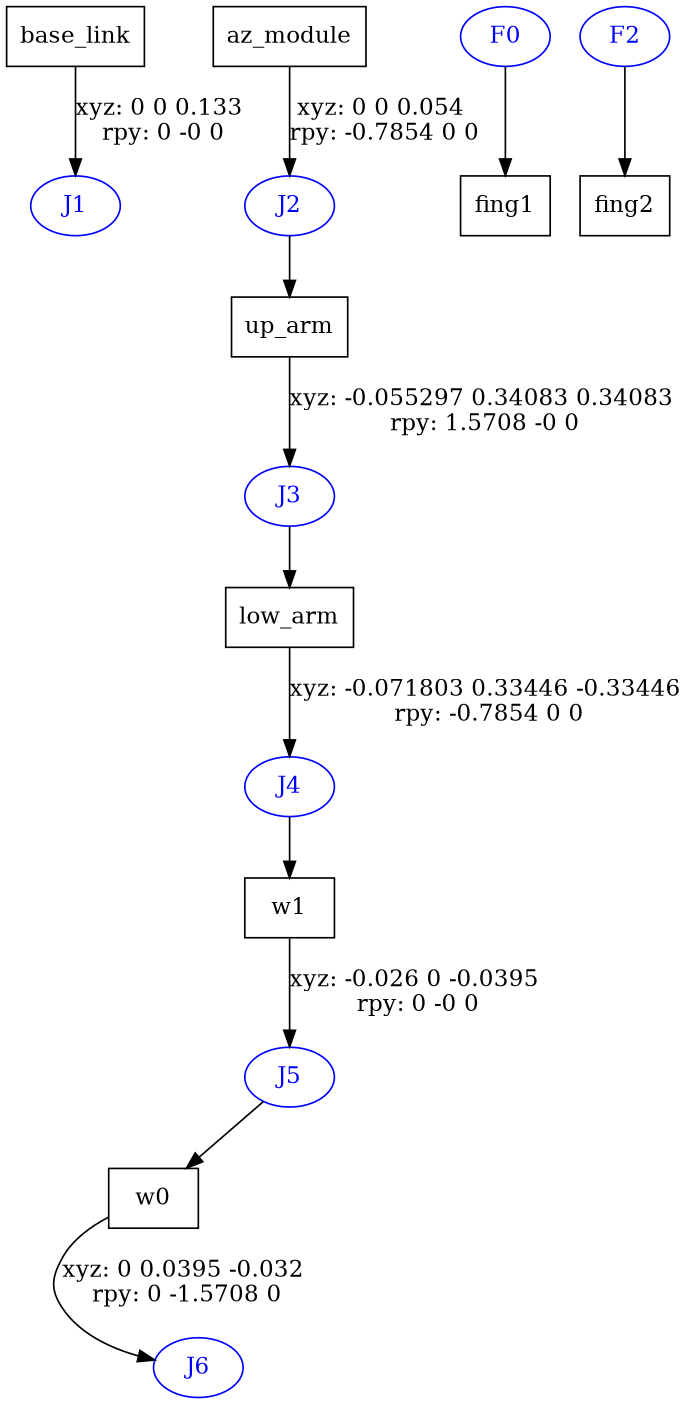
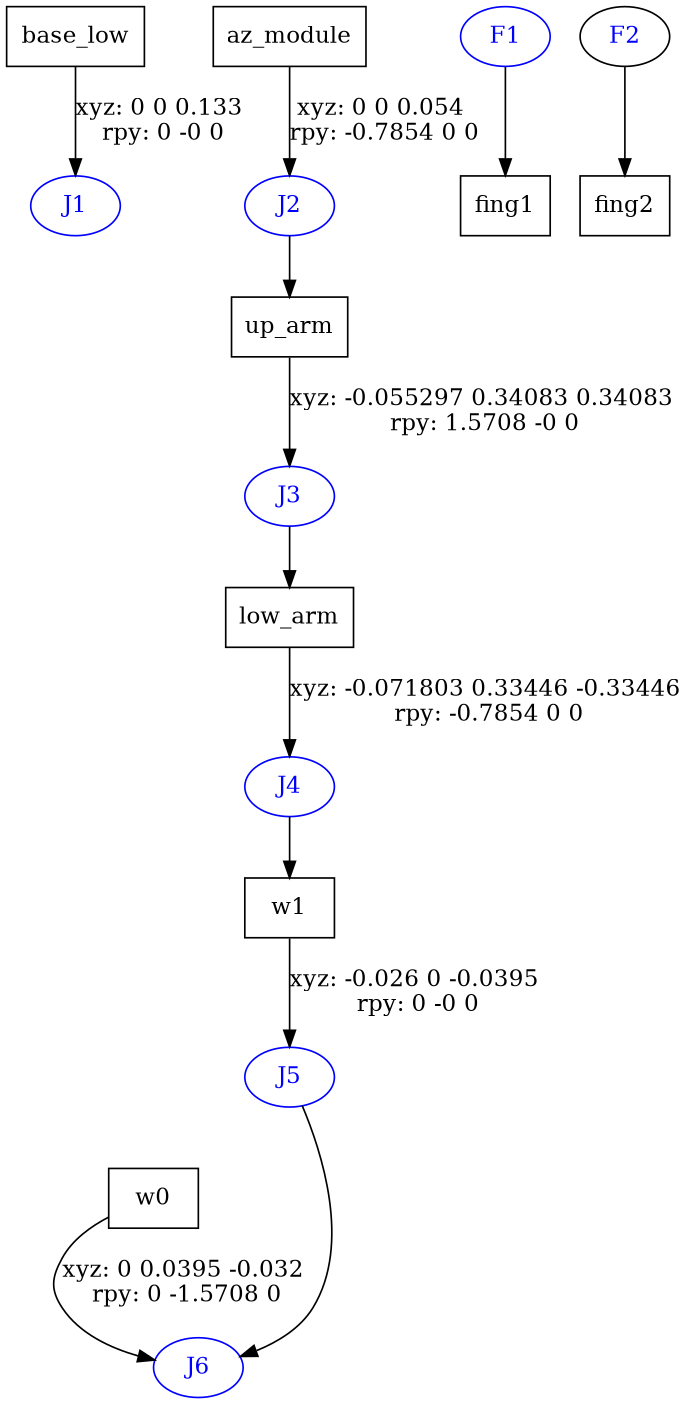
node "base_link": label "base_link" -> "base_low"
node "F0": label "F0" -> "F1"
node "F2": color blue -> black
edge "J5" -> "w0": now "J5" -> "J6"
